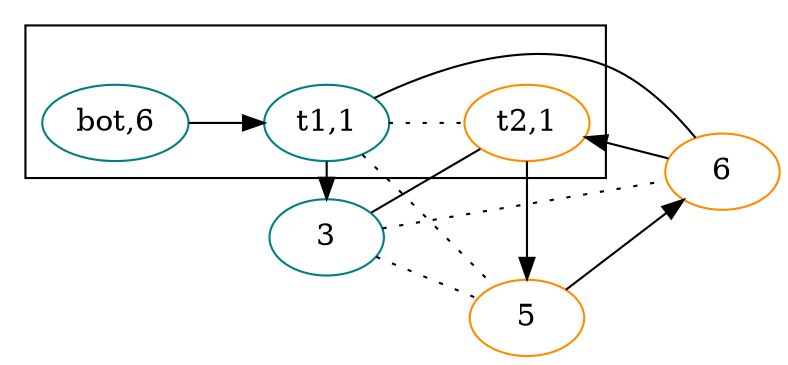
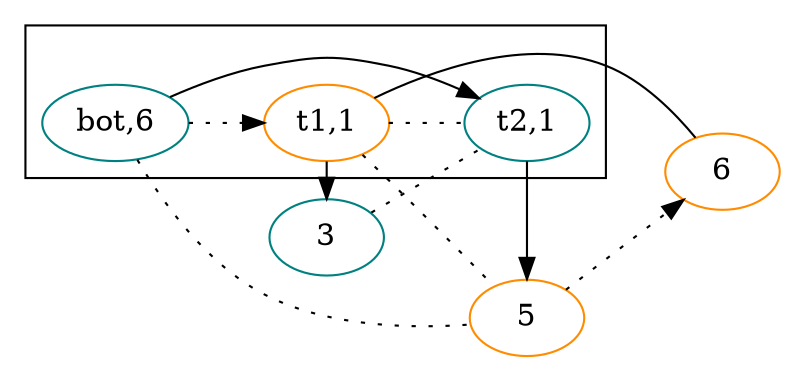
edge "bot,6" -> "t1,1": style solid -> dotted
node "t1,1": color teal -> darkorange
node "t2,1": color darkorange -> teal
edge "6" -> "t2,1": now "bot,6" -> "t2,1"
edge "t2,1" -- "3": style solid -> dotted
edge "6" -- "3": removed
edge "5" -> "6": style solid -> dotted
edge "3" -- "5": now "bot,6" -- "5"
